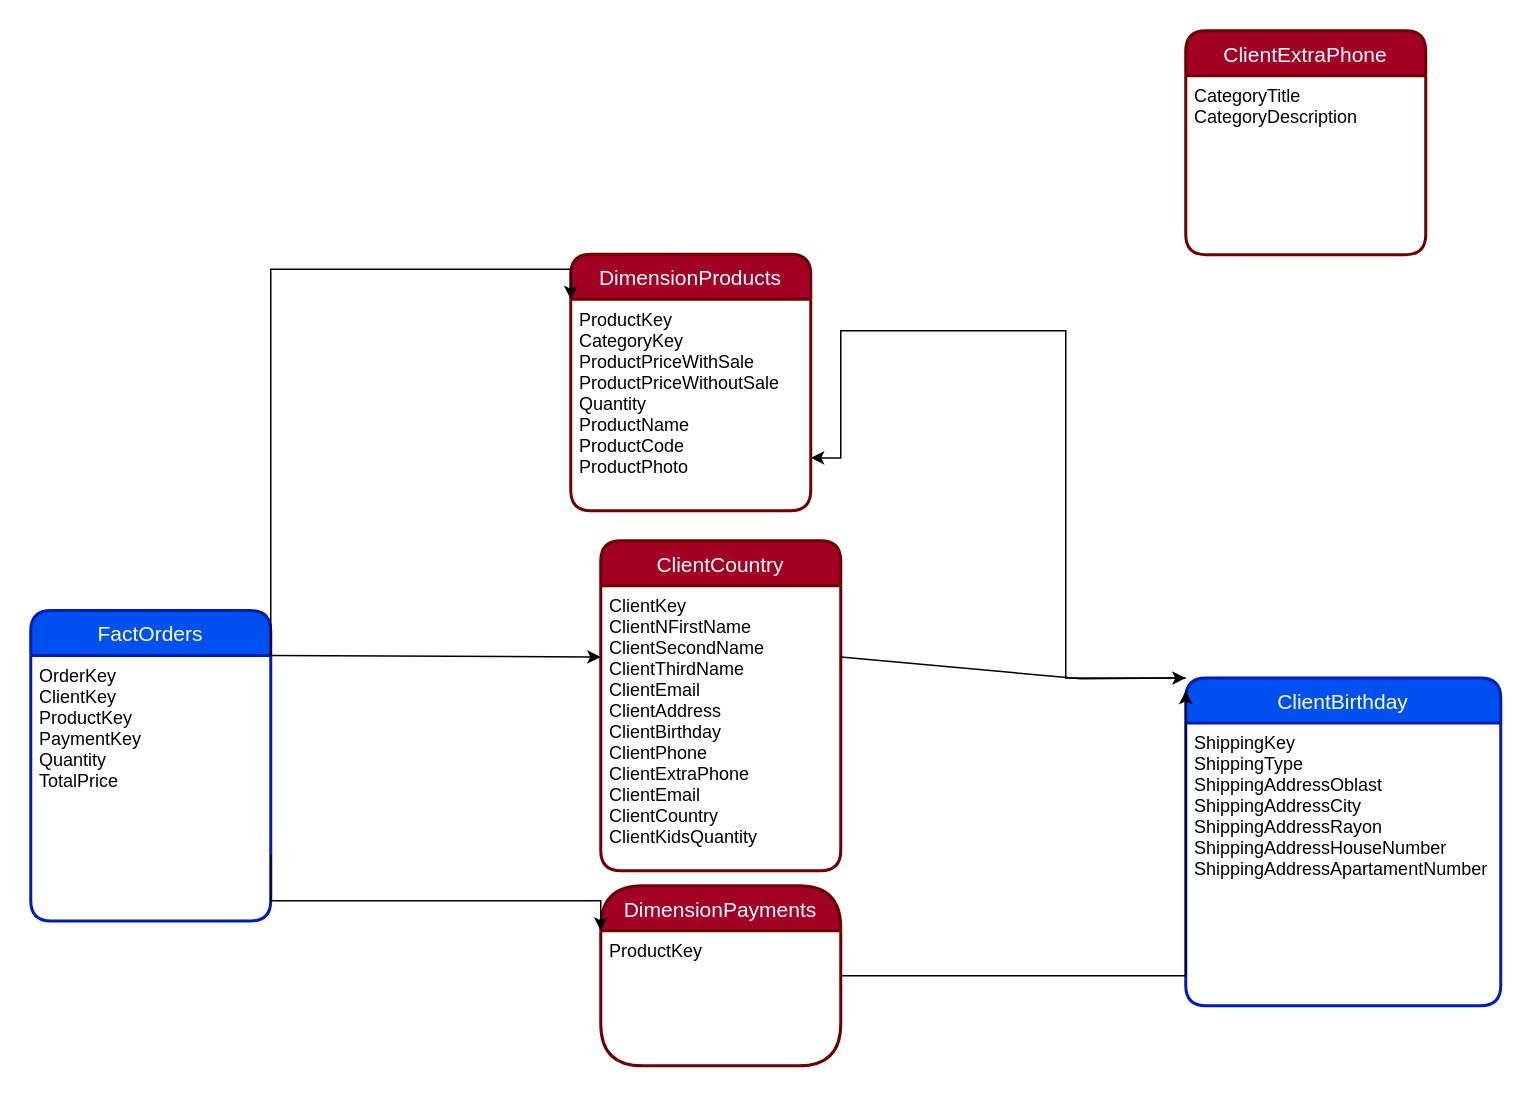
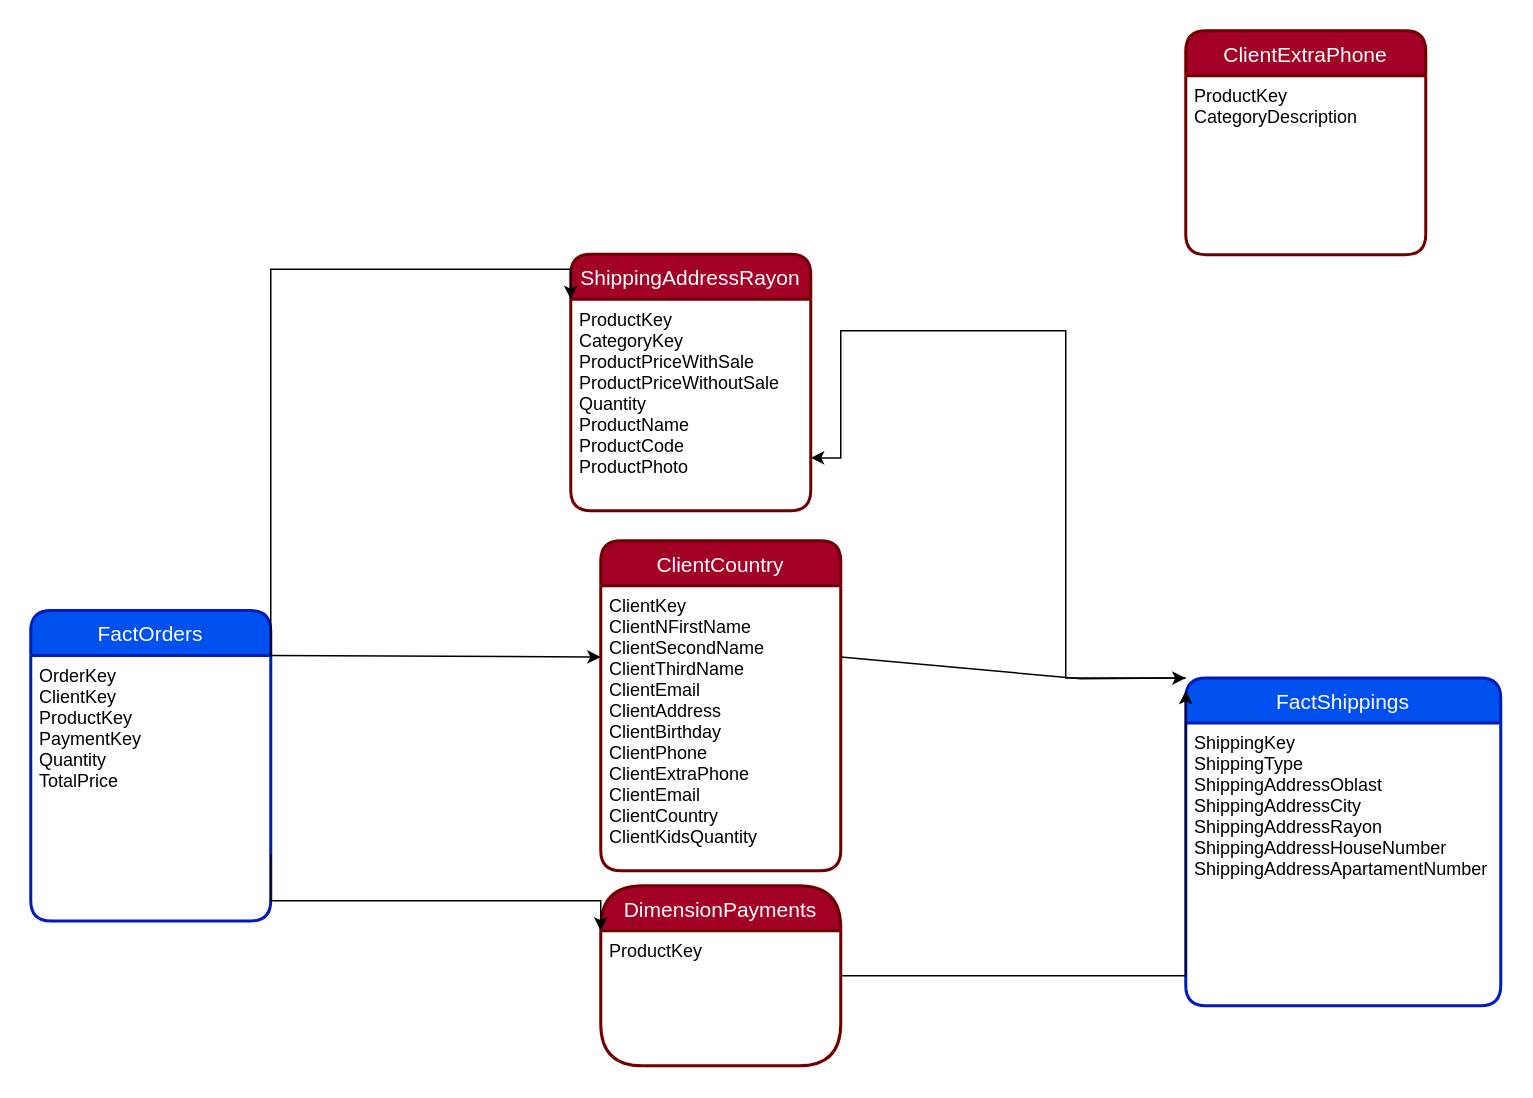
node "CategoryTitle CategoryDescription": label "CategoryTitle CategoryDescription" -> "ProductKey CategoryDescription"
node "DimensionProducts": label "DimensionProducts" -> "ShippingAddressRayon"
node "ClientBirthday": label "ClientBirthday" -> "FactShippings"
